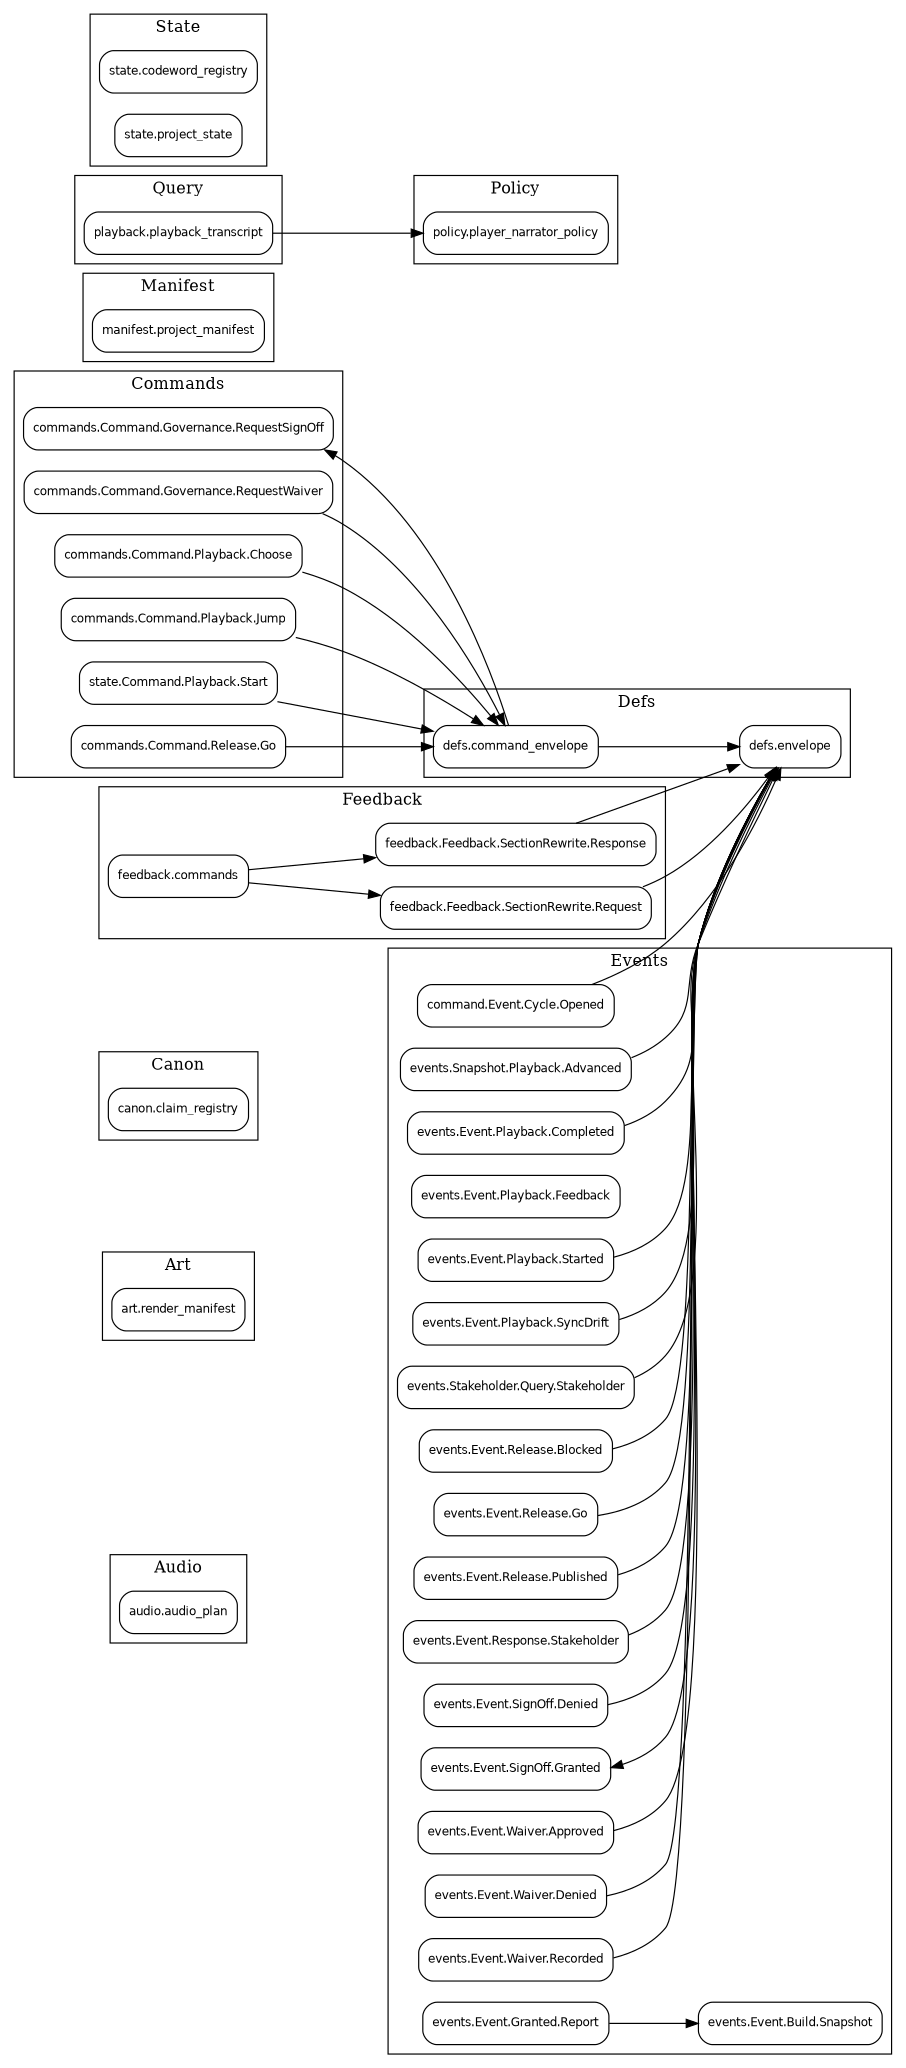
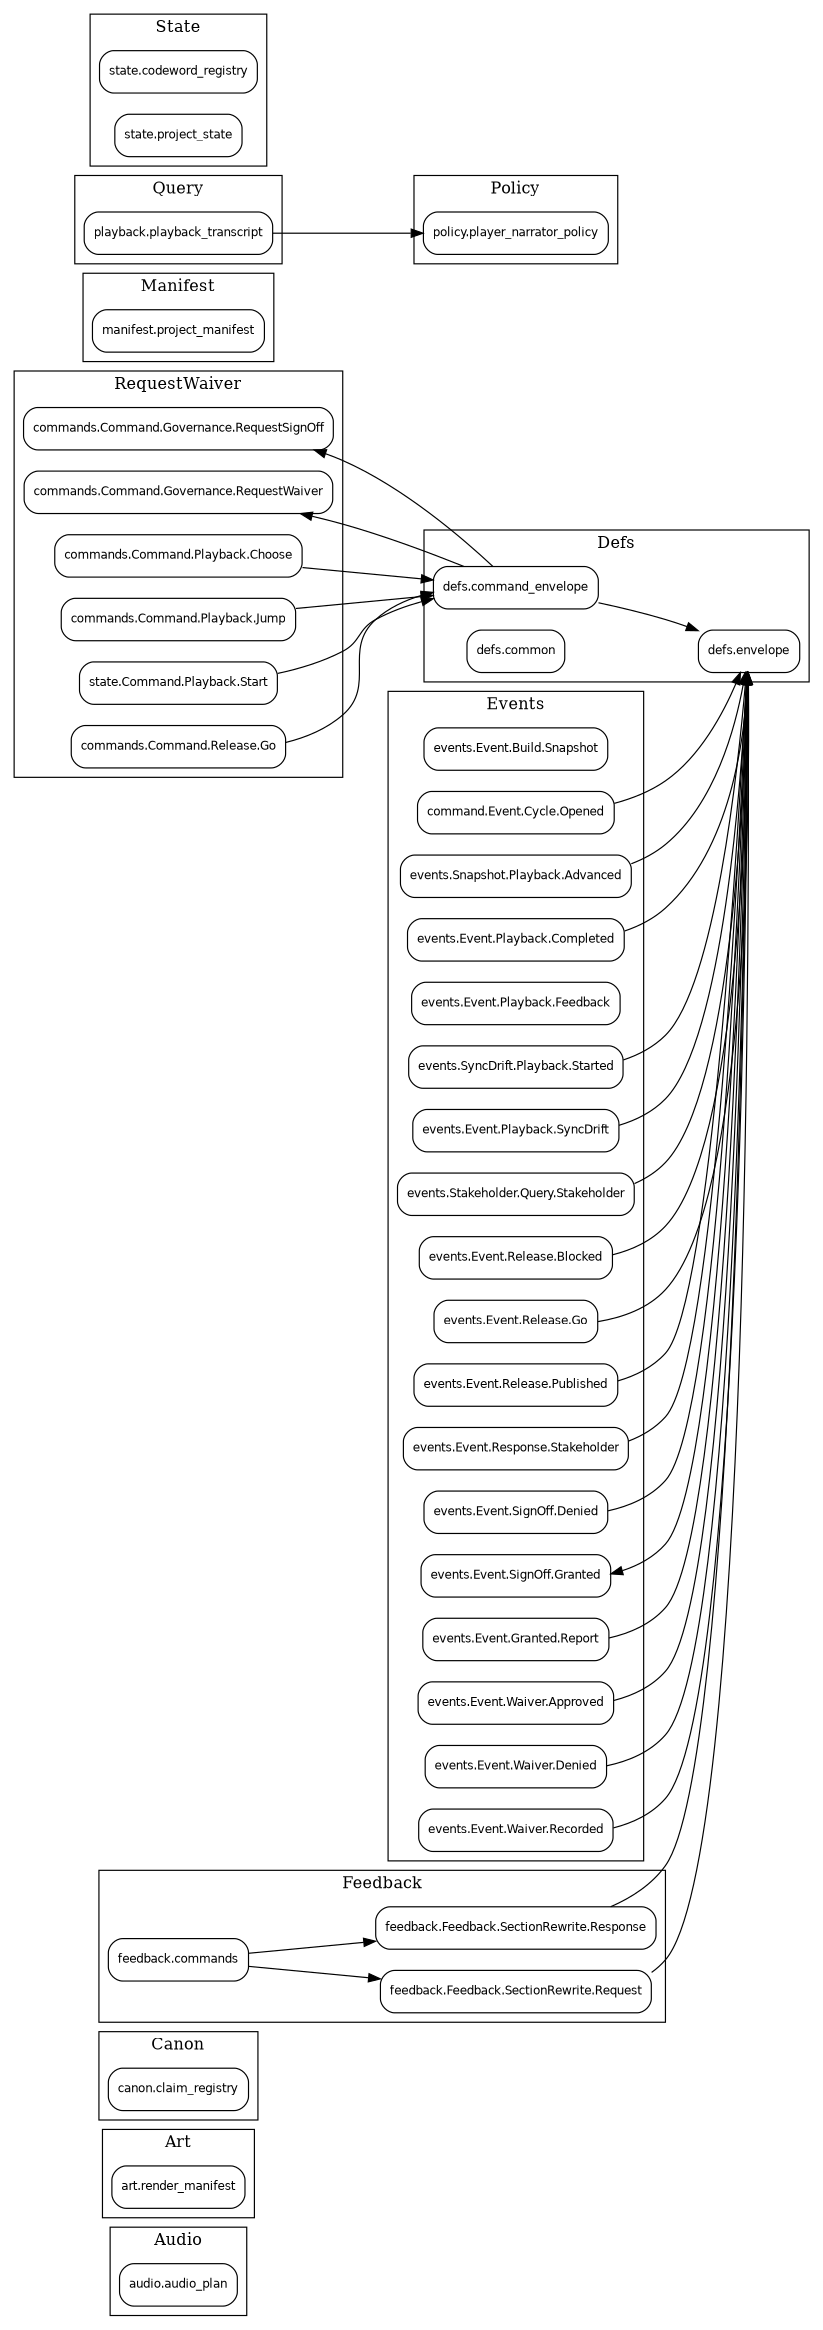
cluster "Commands": label "Commands" -> "RequestWaiver"
edge "commands.Command.Governance.RequestWaiver" -> "defs.command_envelope": reversed
node "defs.common": added
node "events.Event.Playback.Started": label "events.Event.Playback.Started" -> "events.SyncDrift.Playback.Started"
edge "events.Event.Granted.Report" -> "events.Event.Build.Snapshot": now "events.Event.Granted.Report" -> "defs.envelope"
